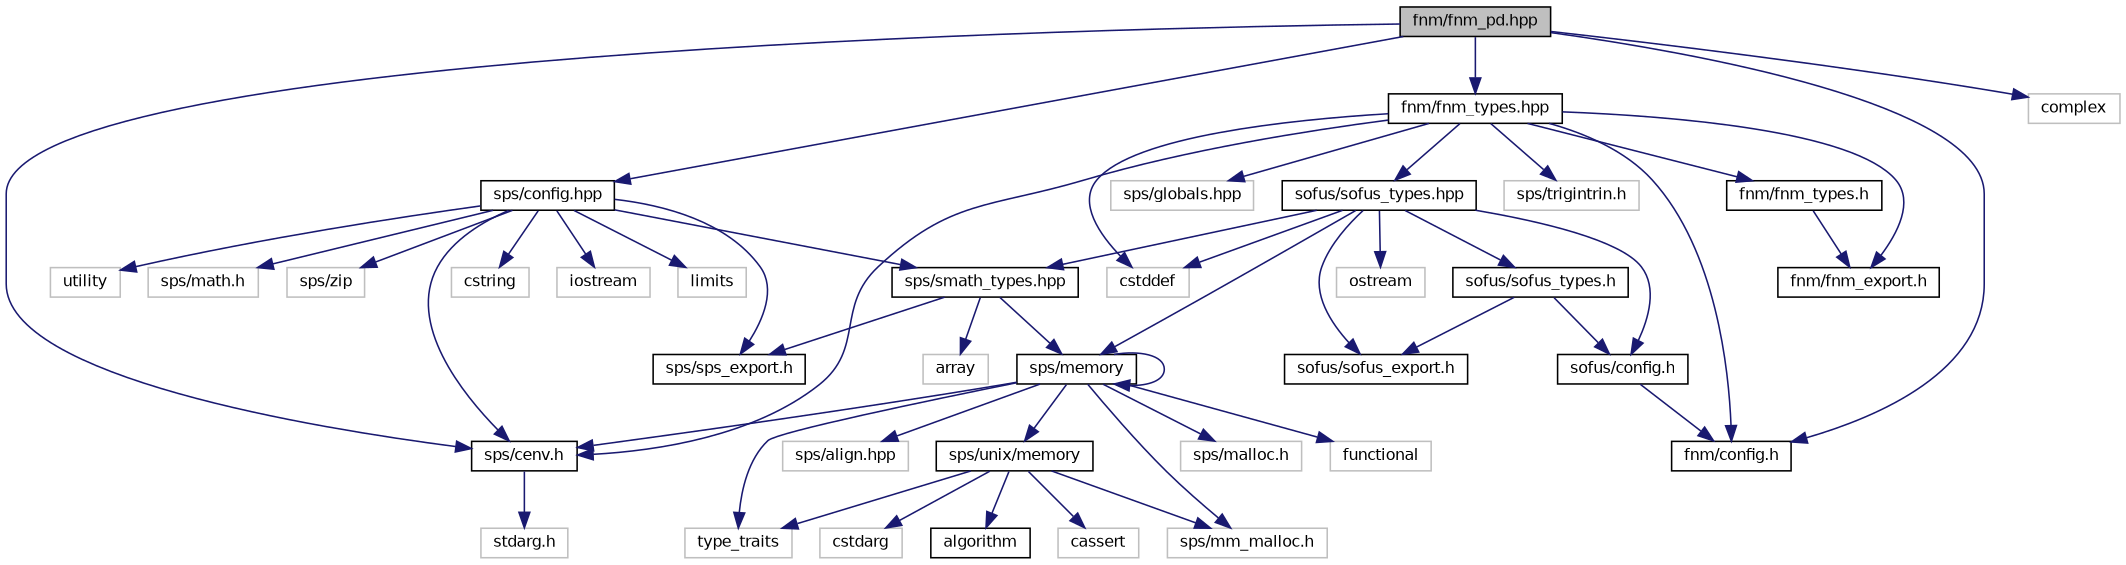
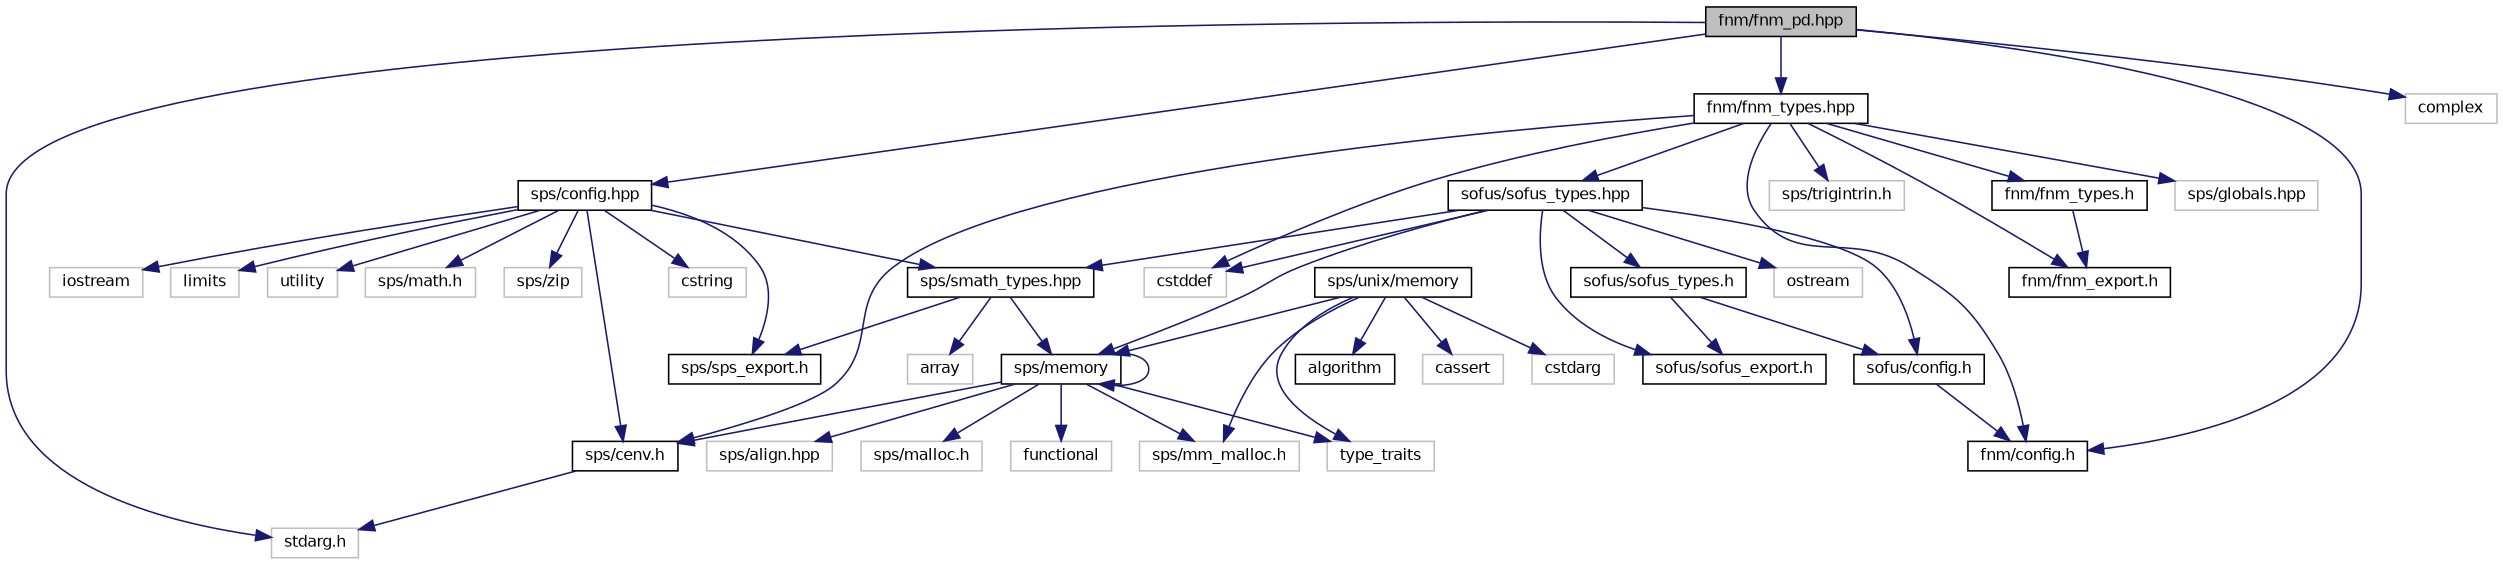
edge "fnm/fnm_pd.hpp" -> "sps/cenv.h": now "fnm/fnm_pd.hpp" -> "stdarg.h"
edge "sps/memory" -> "sps/unix/memory": reversed
